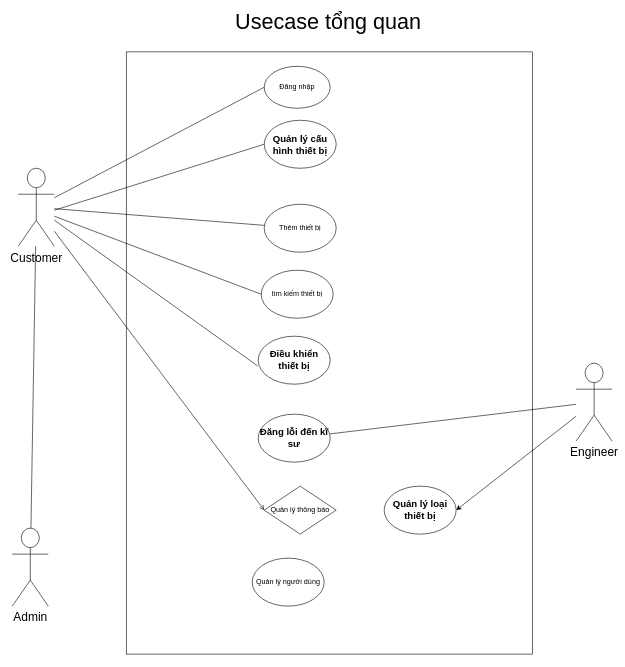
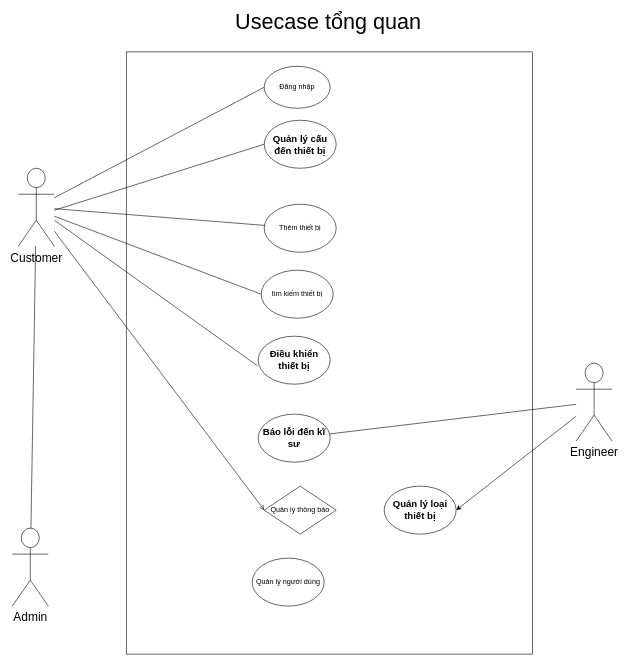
node "Quản lý cấu hình thiết bị": label "Quản lý cấu hình thiết bị" -> "Quản lý cấu đến thiết bị"
node "Đăng lỗi đến kĩ sư": label "Đăng lỗi đến kĩ sư" -> "Báo lỗi đến kĩ sư"
